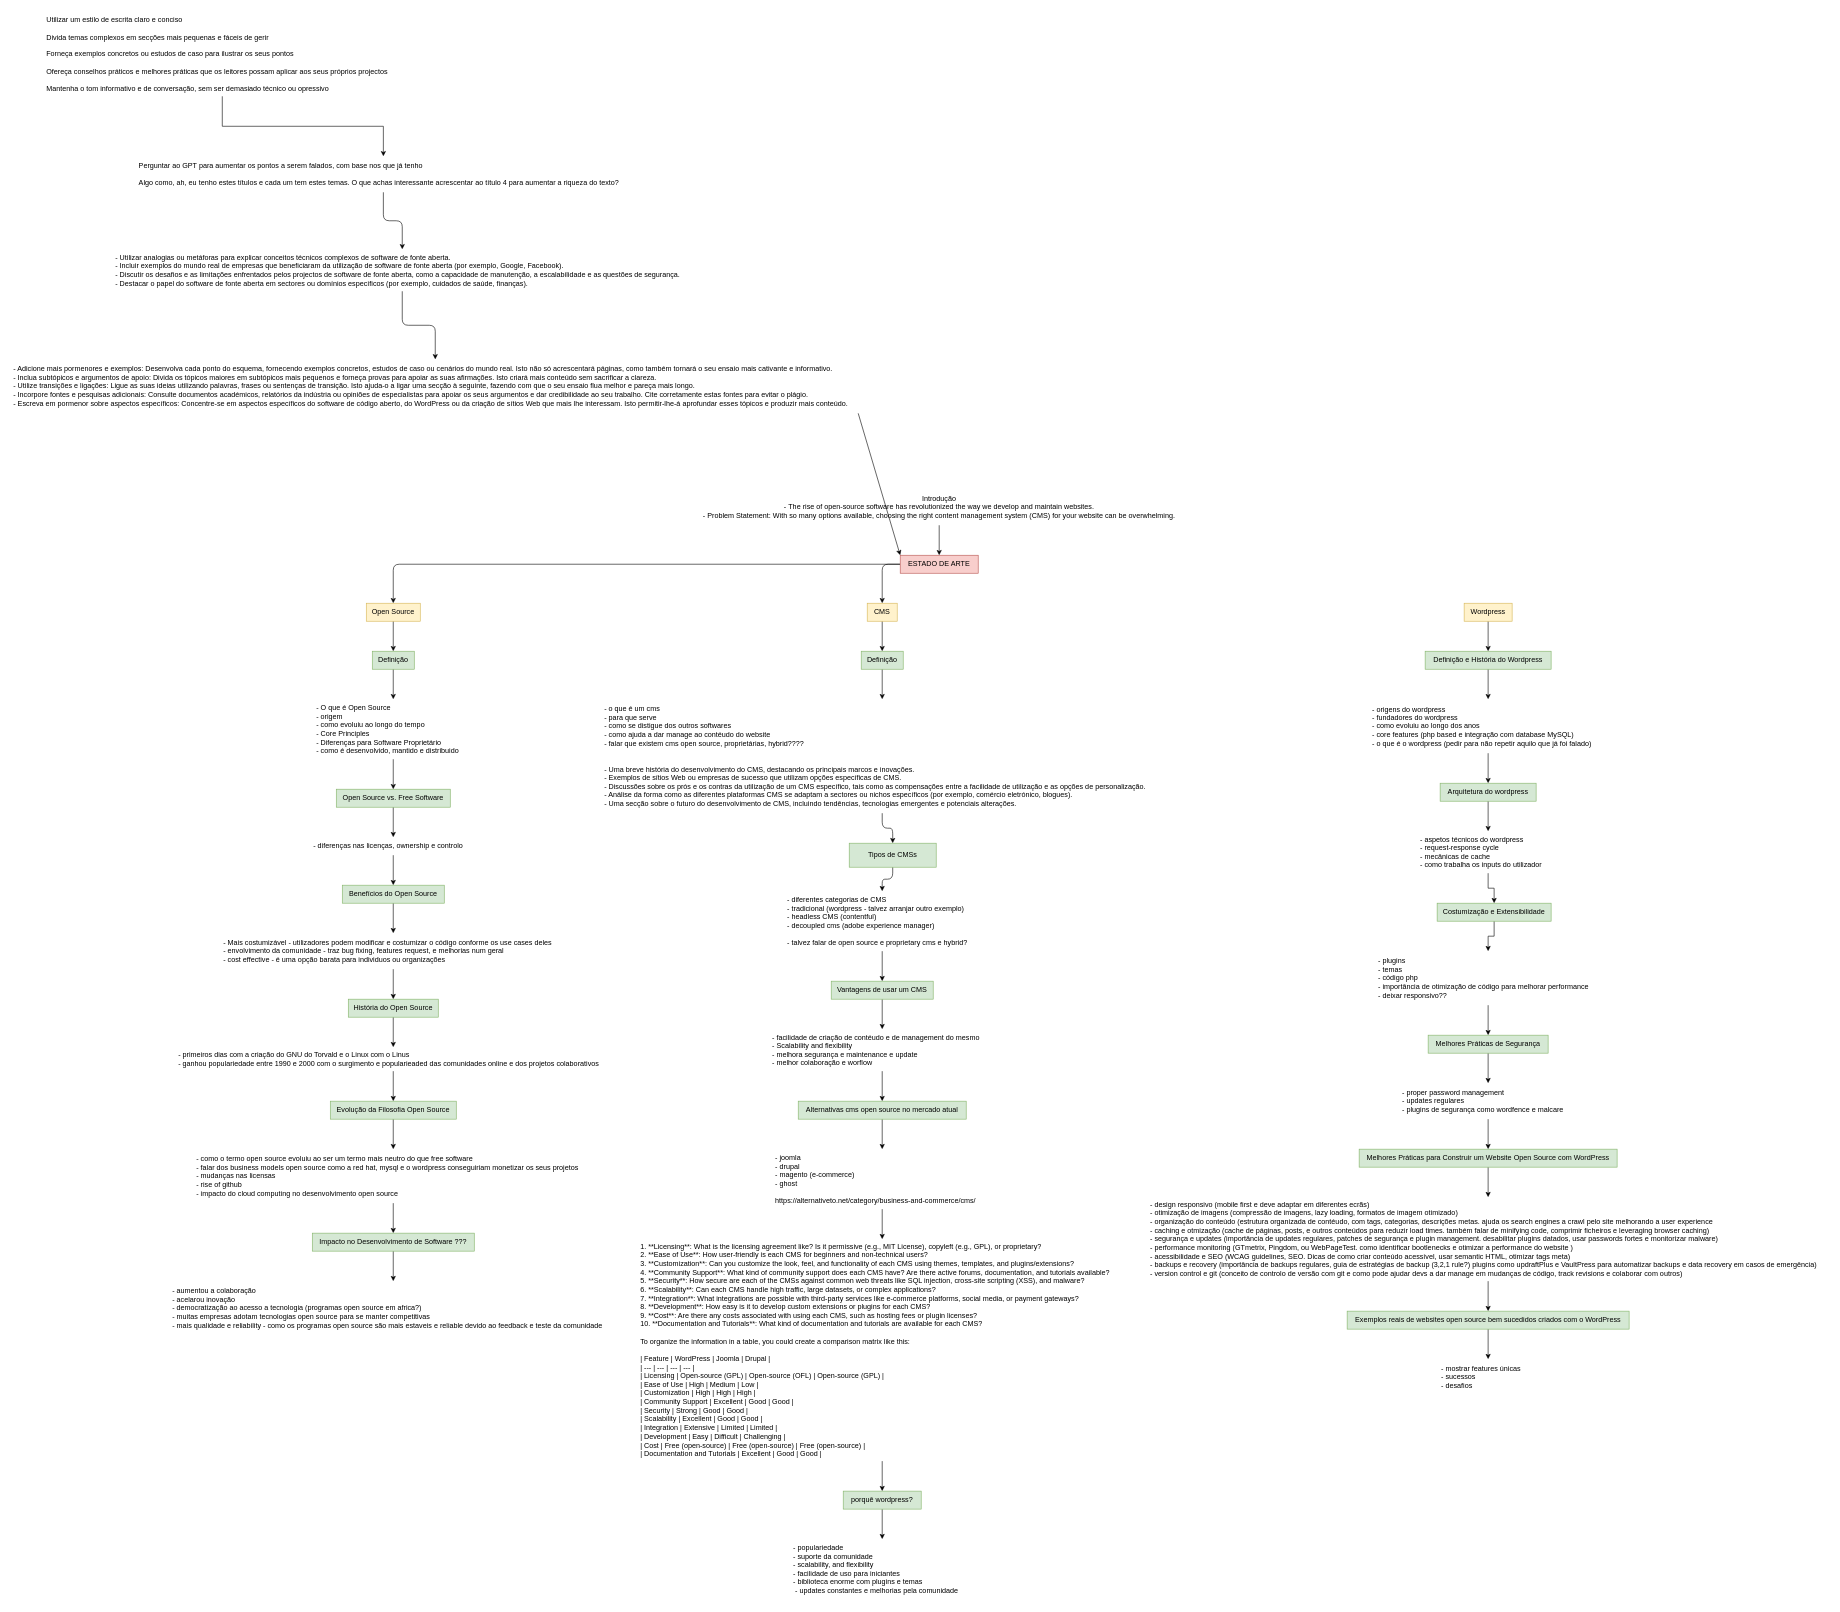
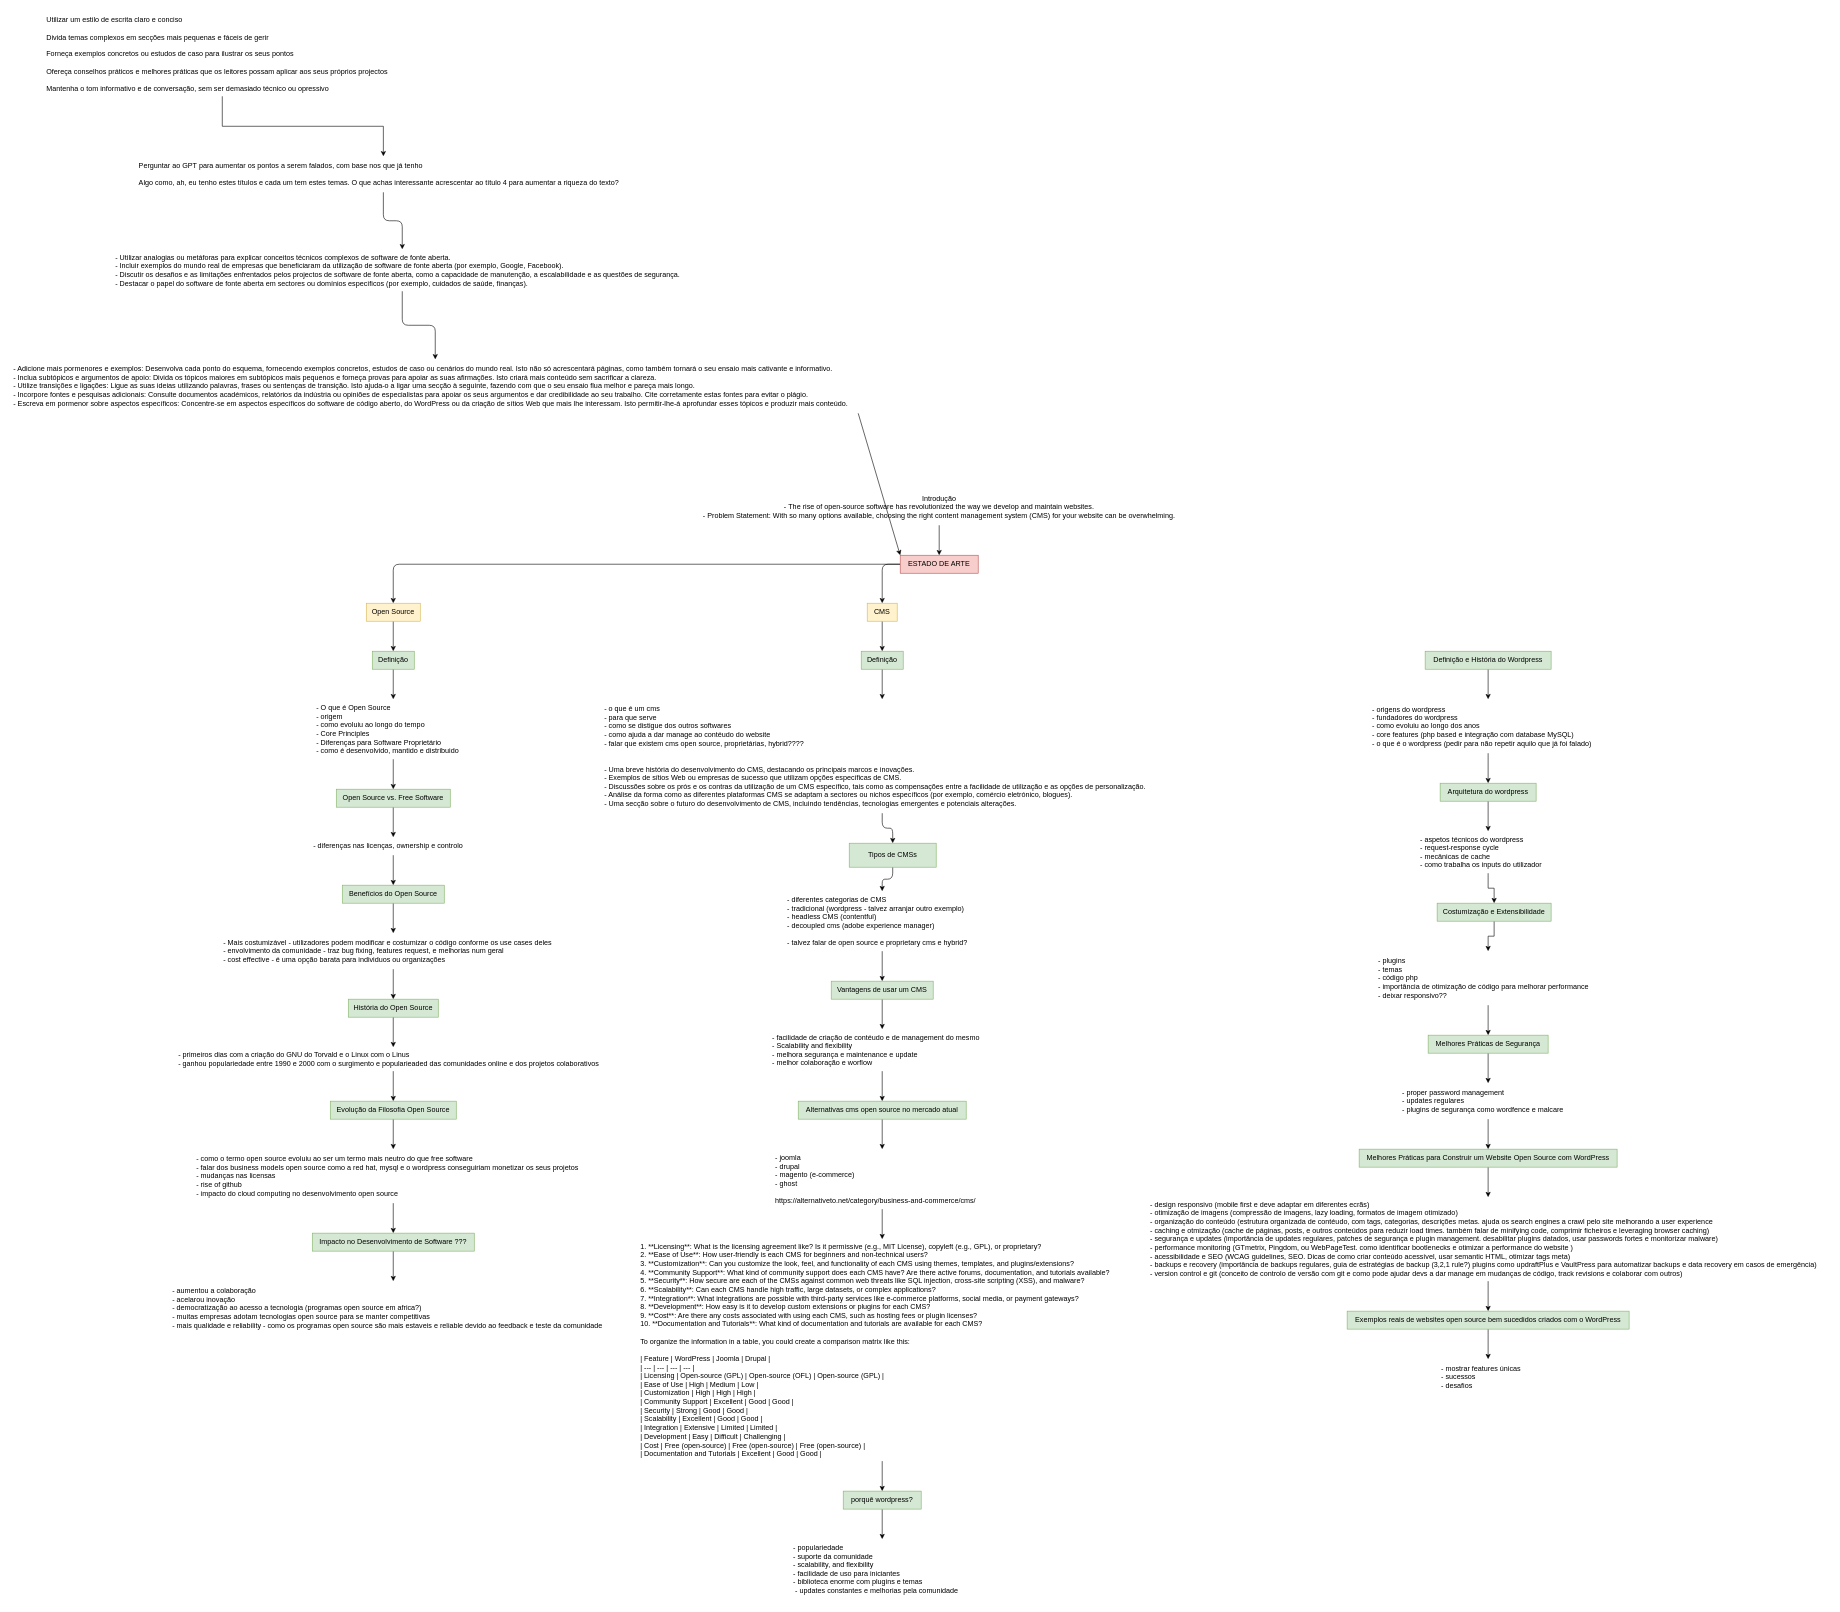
node "Wordpress": removed
edge "Wordpress" -> "Definição e História do Wordpress": removed
